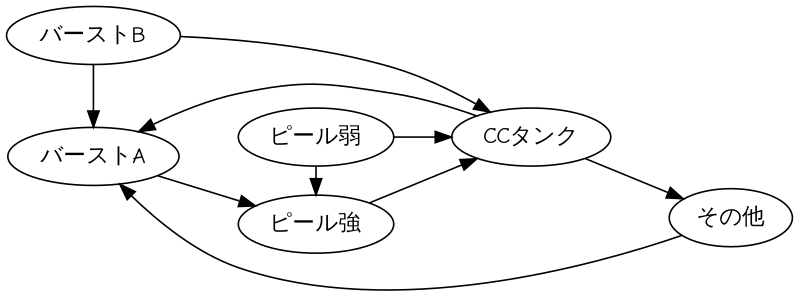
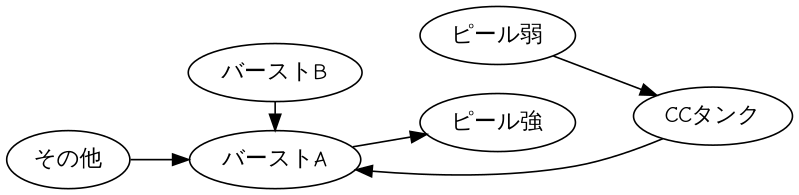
edge "バーストB" -> "CCタンク": removed
edge "ピール弱" -> "ピール強": removed
edge "CCタンク" -> "その他": removed
edge "ピール強" -> "CCタンク": removed
